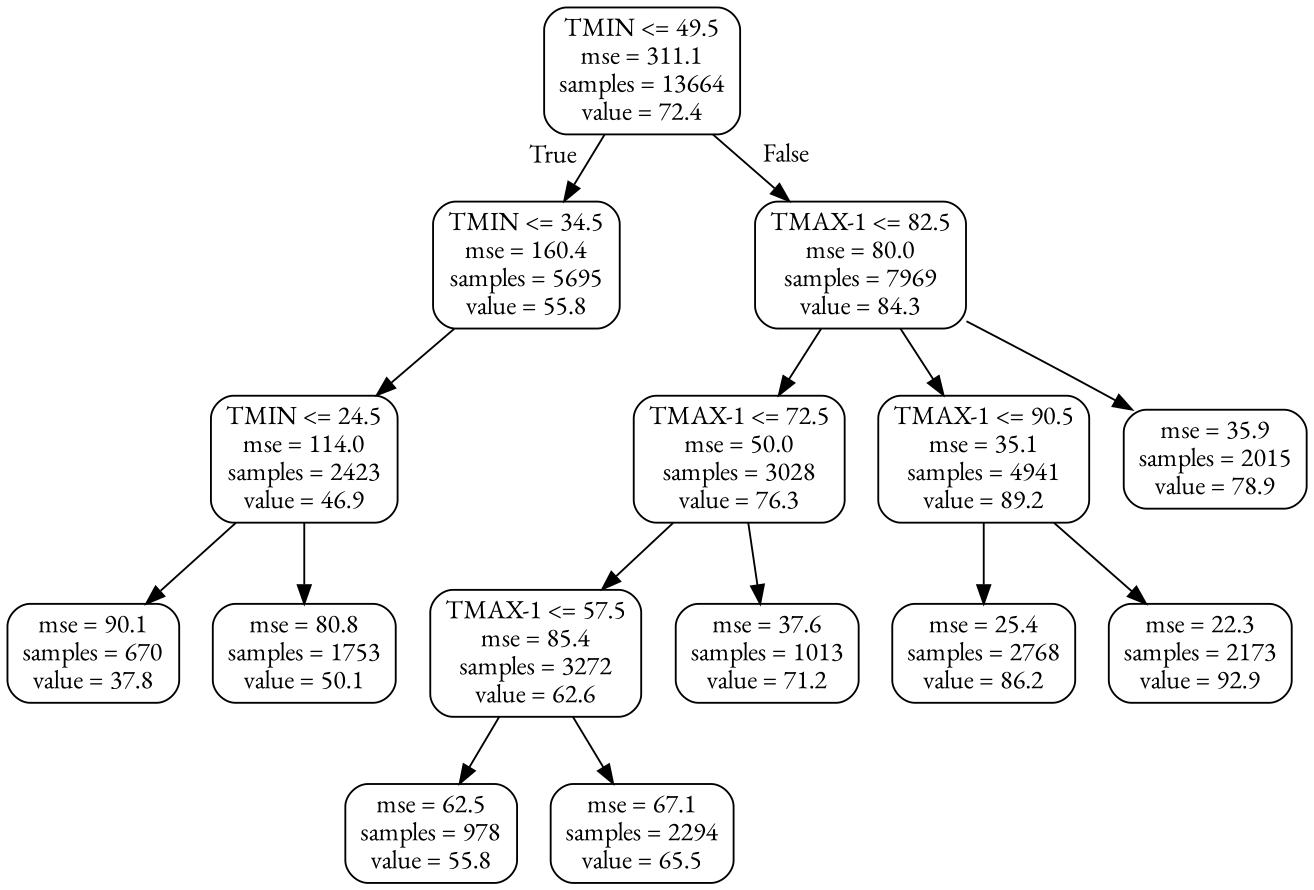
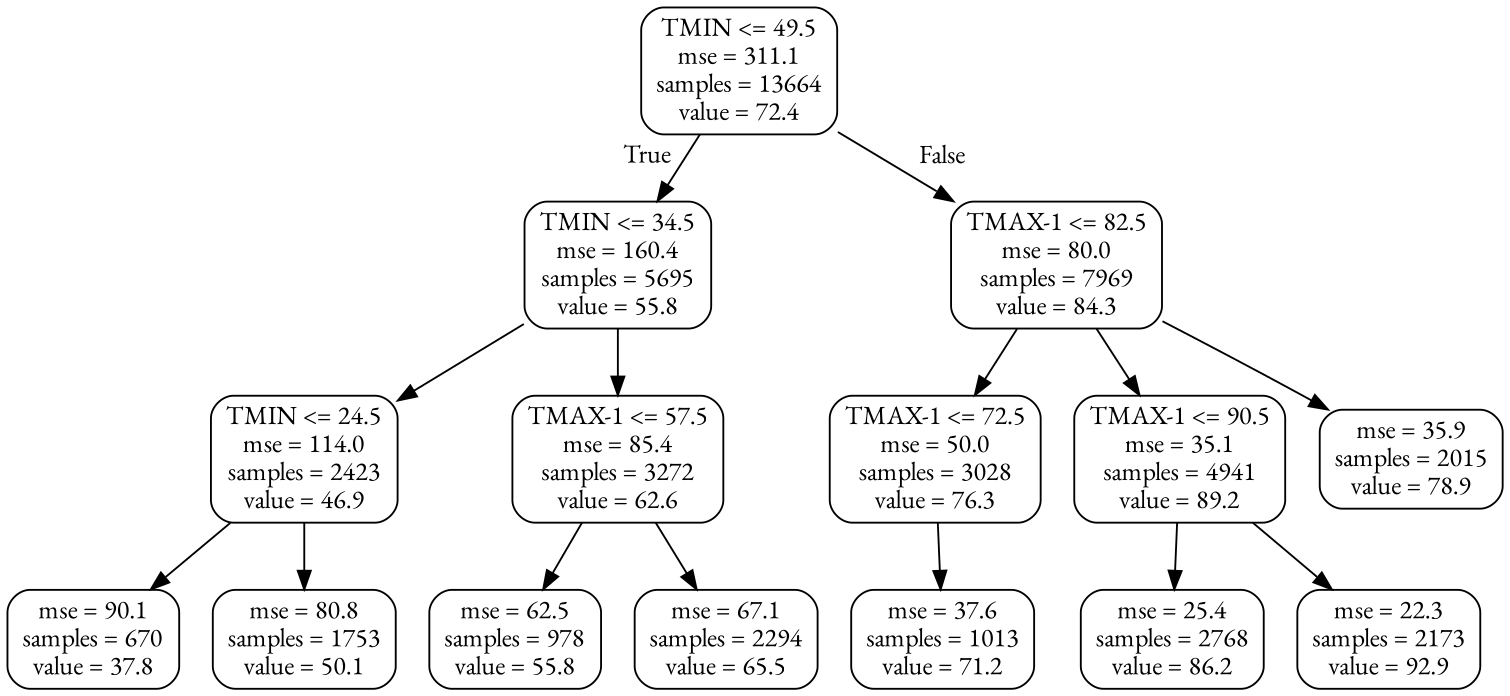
edge "TMAX-1 <= 72.5 mse = 50.0 samples = 3028 value = 76.3" -> "TMAX-1 <= 57.5 mse = 85.4 samples = 3272 value = 62.6": now "TMIN <= 34.5 mse = 160.4 samples = 5695 value = 55.8" -> "TMAX-1 <= 57.5 mse = 85.4 samples = 3272 value = 62.6"
